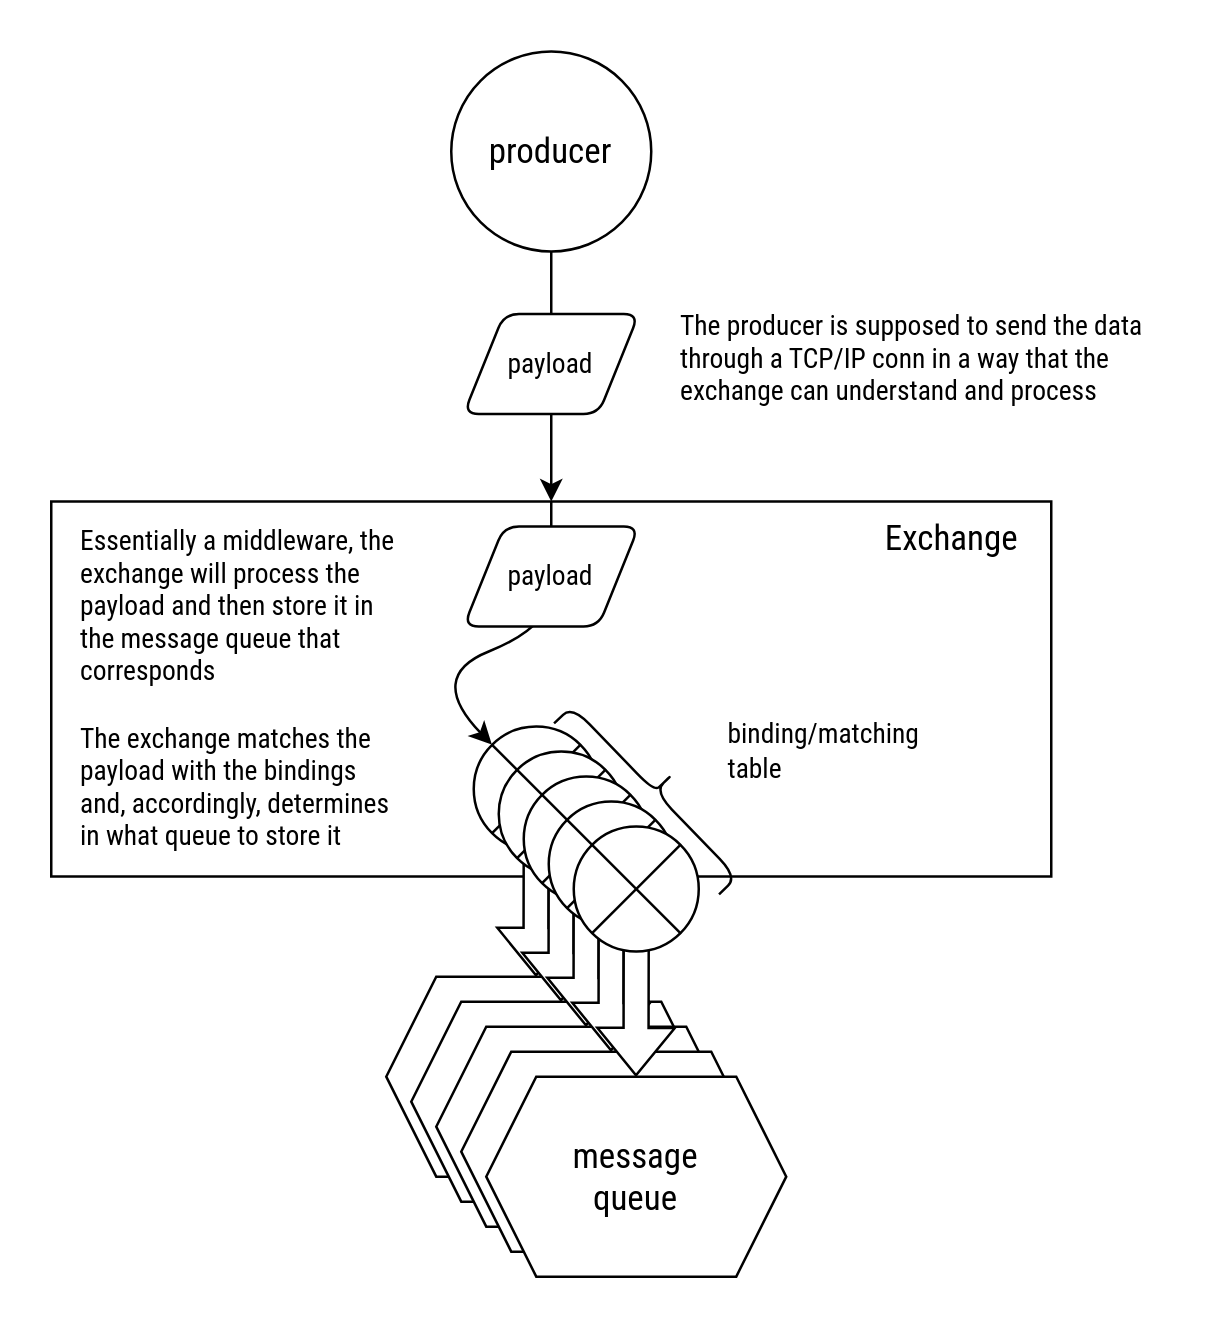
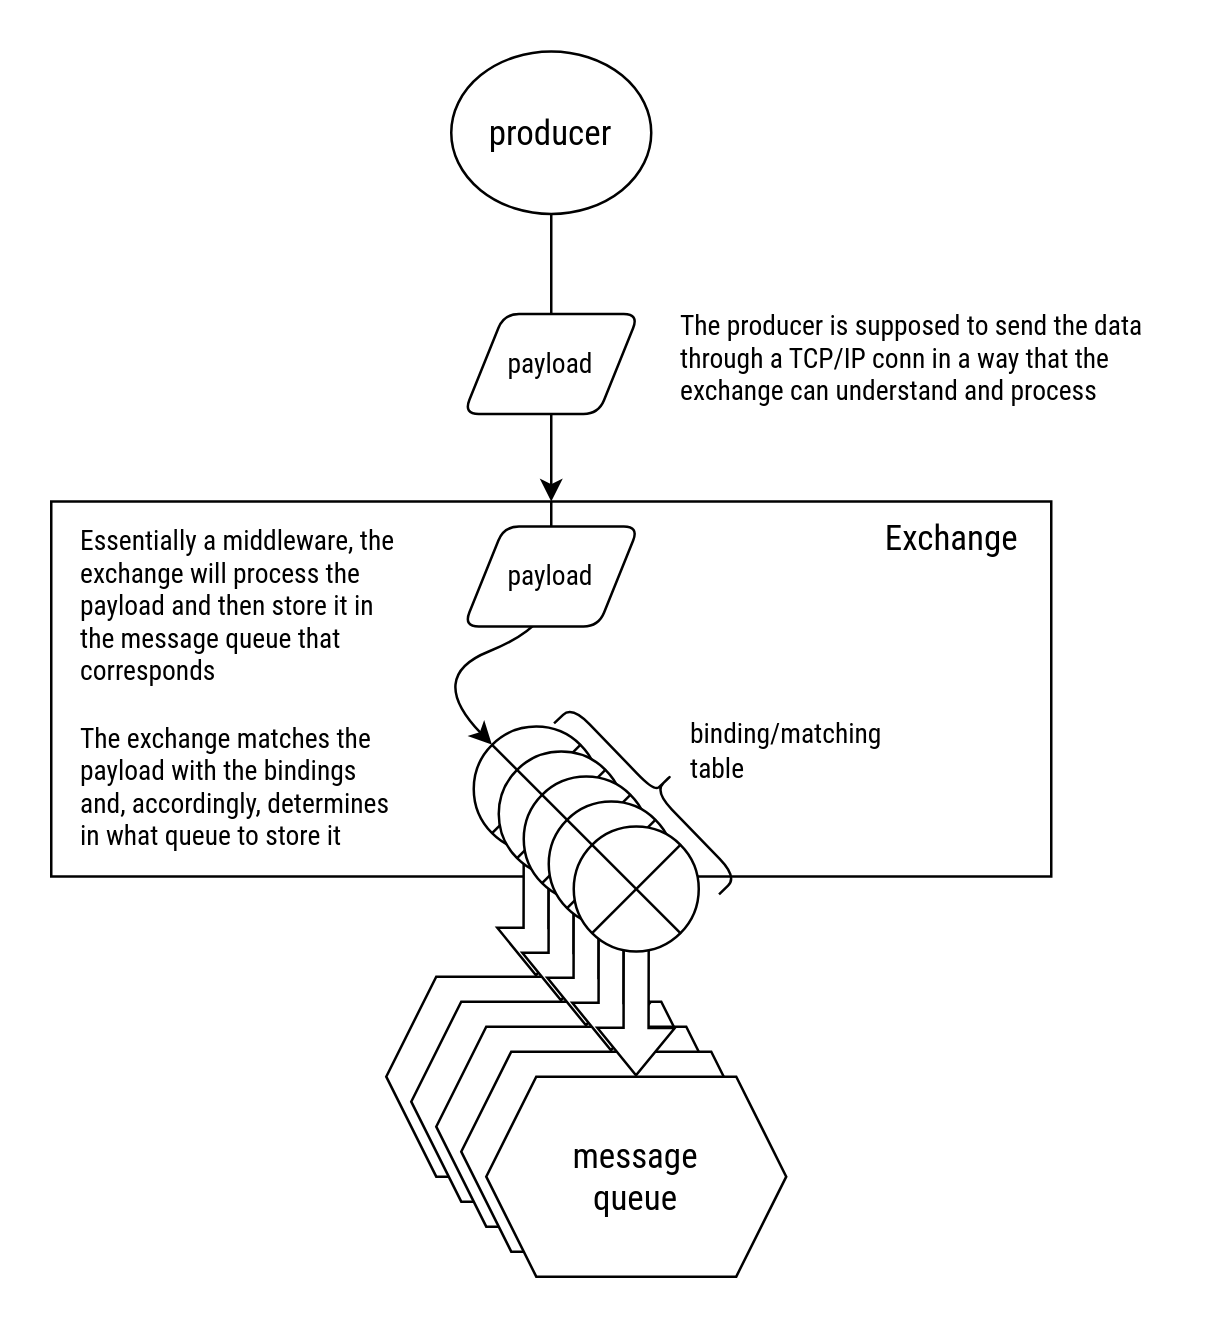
node "producer": size 200x200 -> 200x163
node "binding/matching table": moved (825, 751) -> (788, 751)
